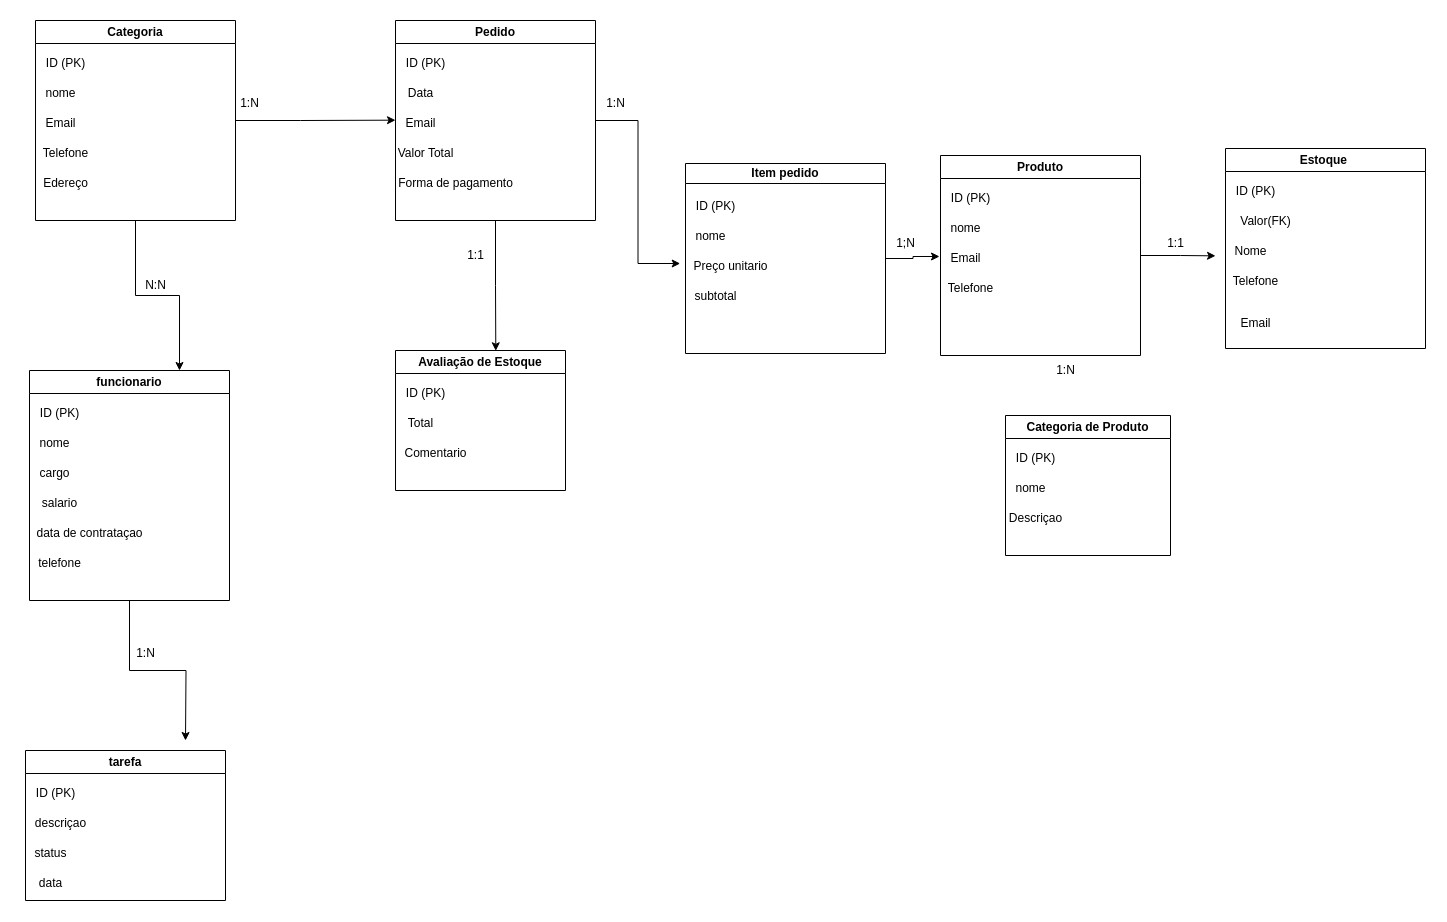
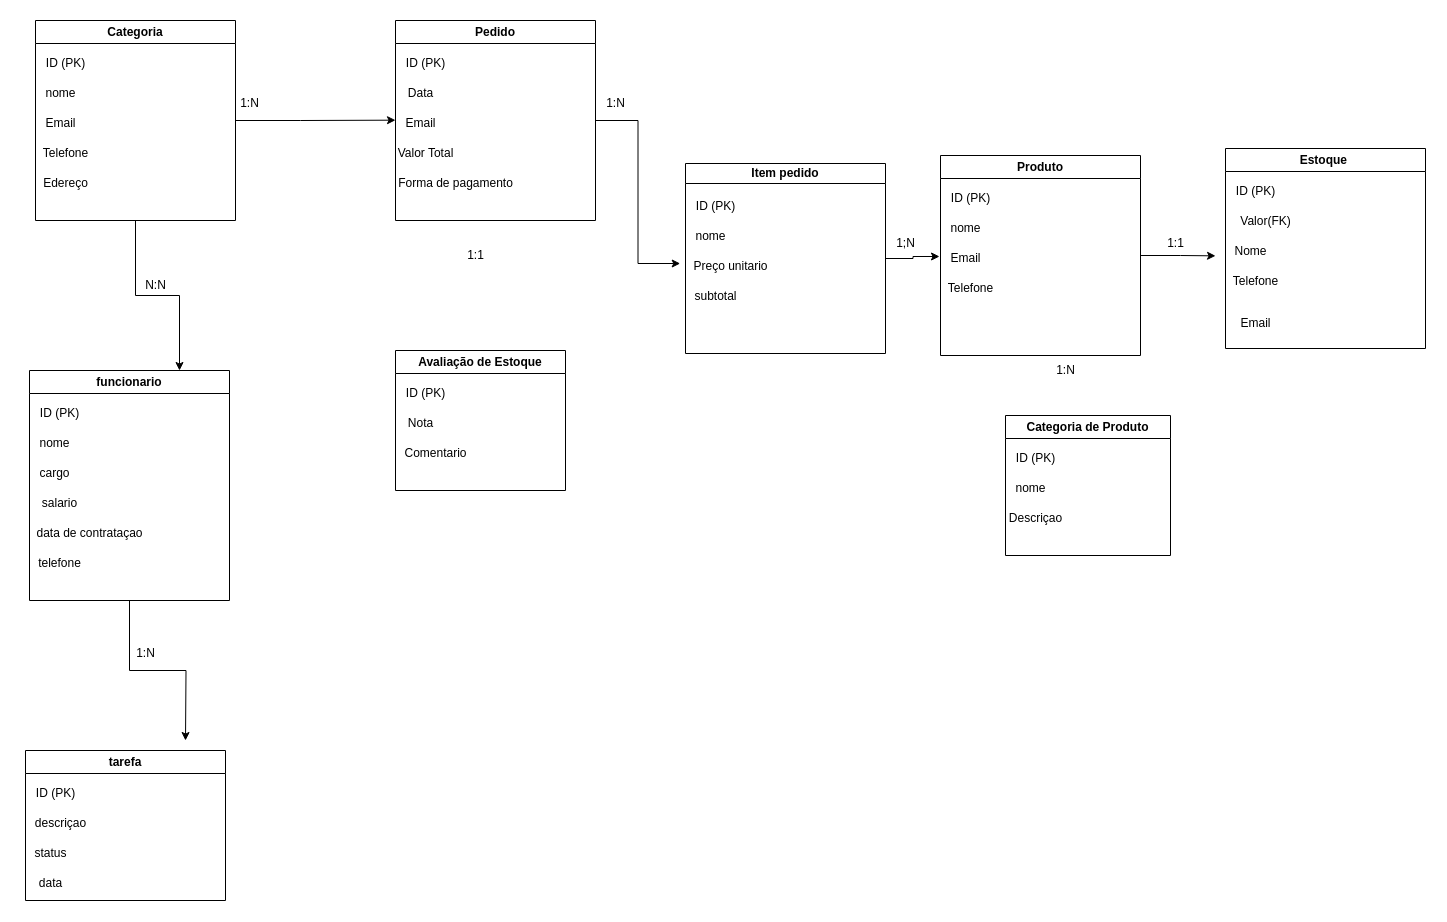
edge "Pedido" -> "Avaliação de Estoque": removed
node "Total": label "Total" -> "Nota"
